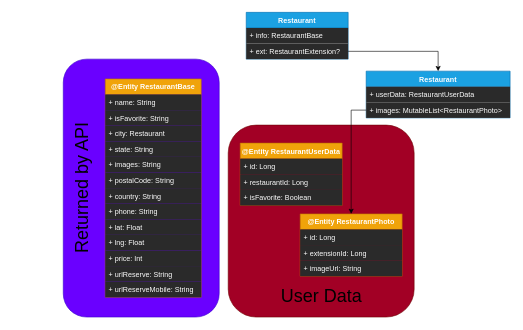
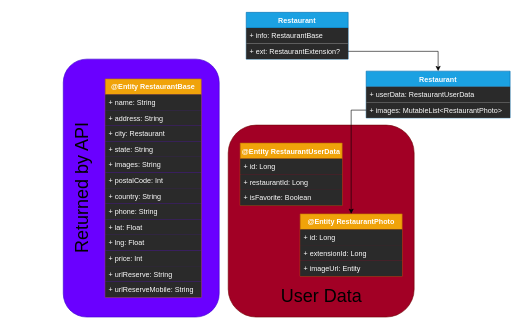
node "+ isFavorite: String": label "+ isFavorite: String" -> "+ address: String"
node "+ postalCode: String": label "+ postalCode: String" -> "+ postalCode: Int"
node "+ imageUrl: String": label "+ imageUrl: String" -> "+ imageUrl: Entity"
